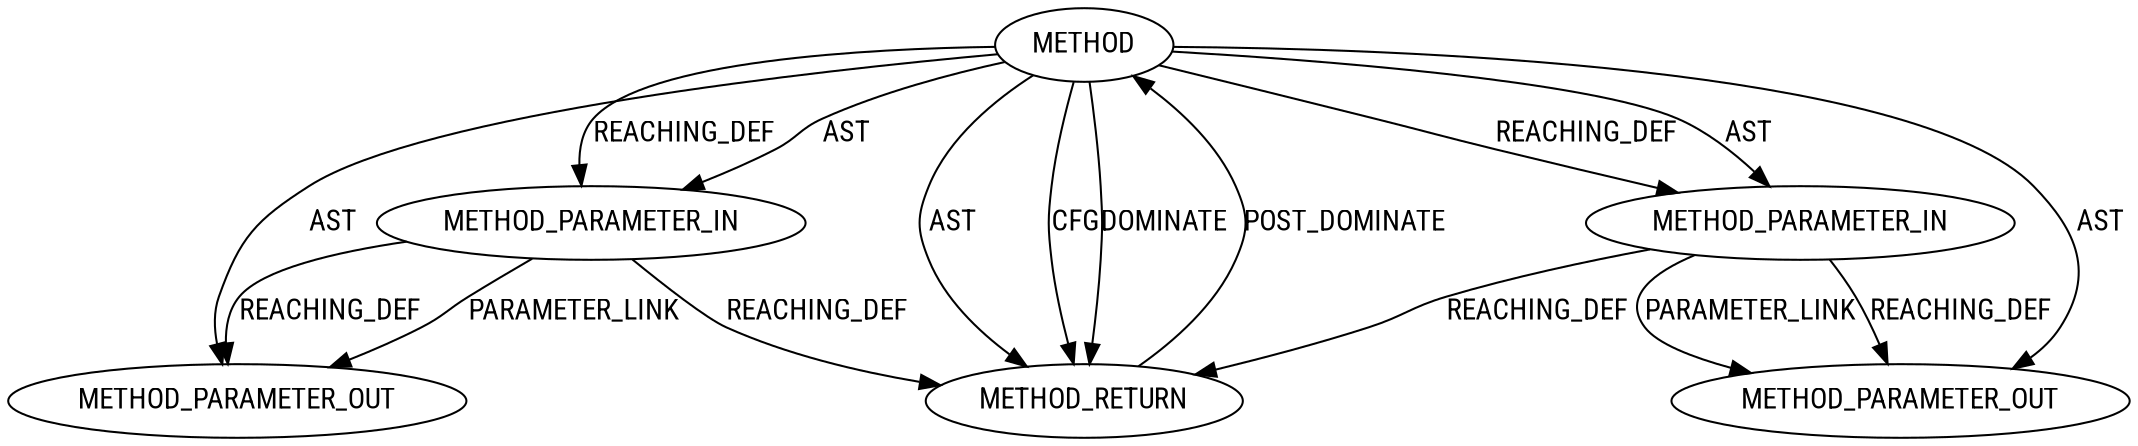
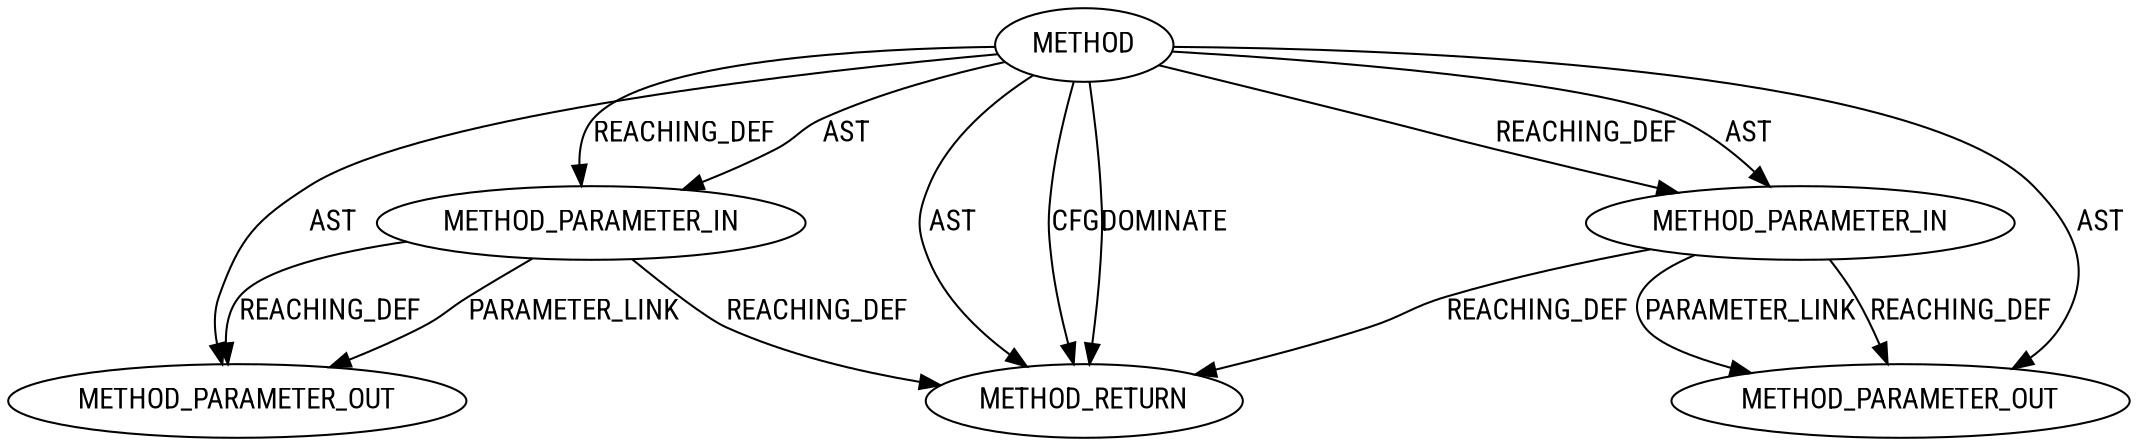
edge "METHOD_RETURN" -> "METHOD": removed, label "POST_DOMINATE"
